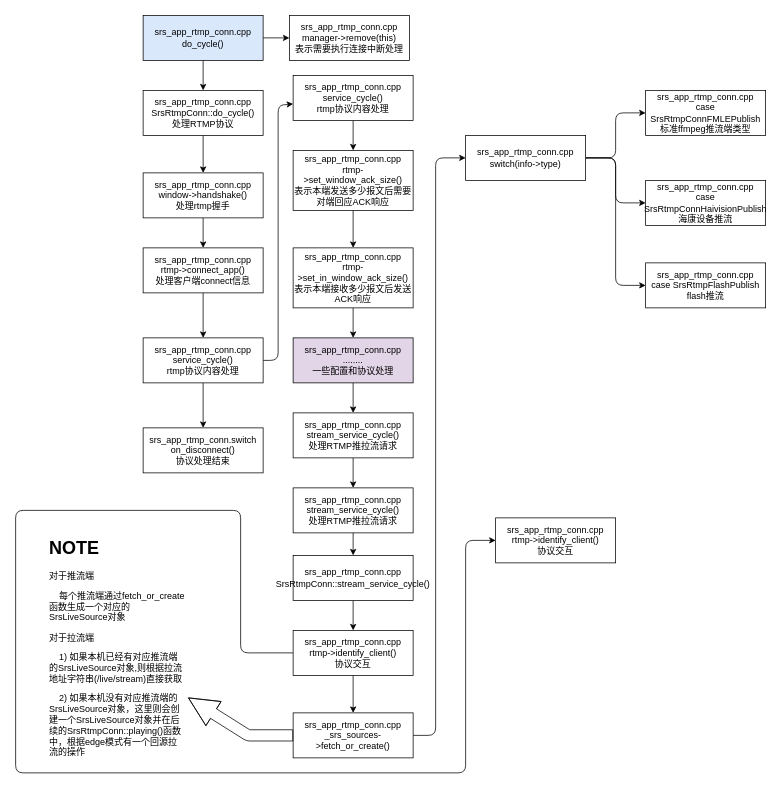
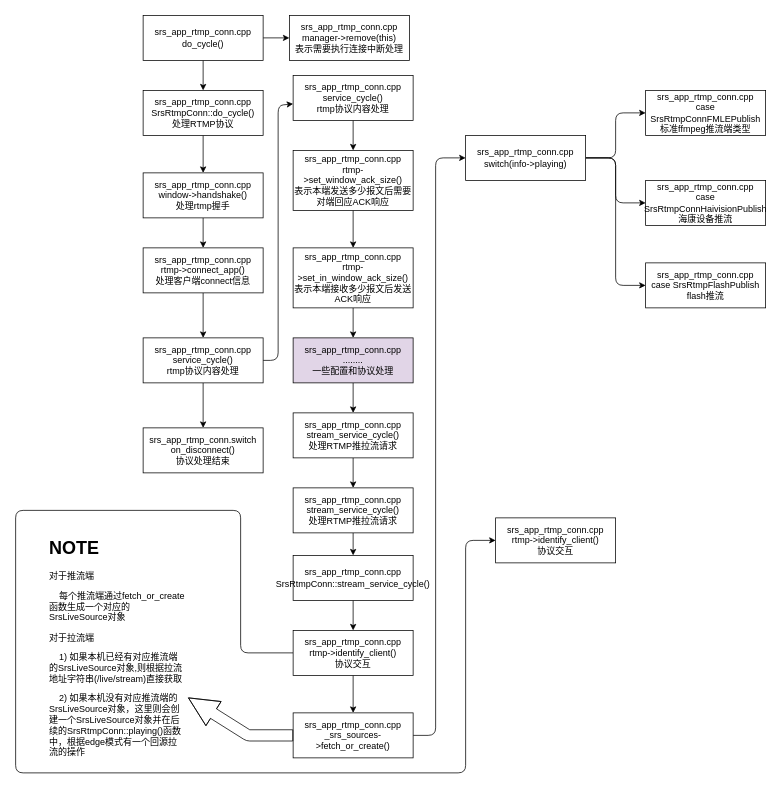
node "srs_app_rtmp_conn.cpp do_cycle()": fillcolor #dae8fc -> #ffffff
node "srs_app_rtmp_conn.cpp switch(info->type)": label "srs_app_rtmp_conn.cpp switch(info->type)" -> "srs_app_rtmp_conn.cpp switch(info->playing)"
